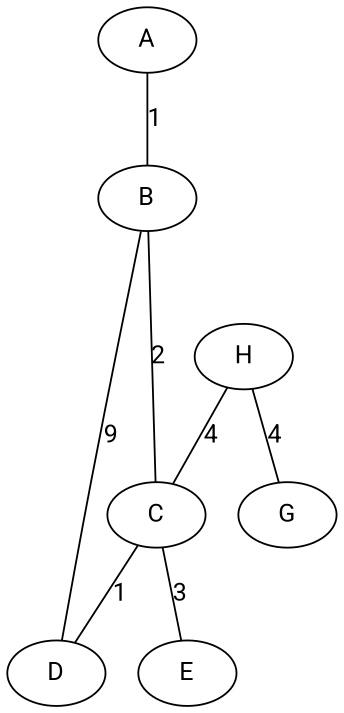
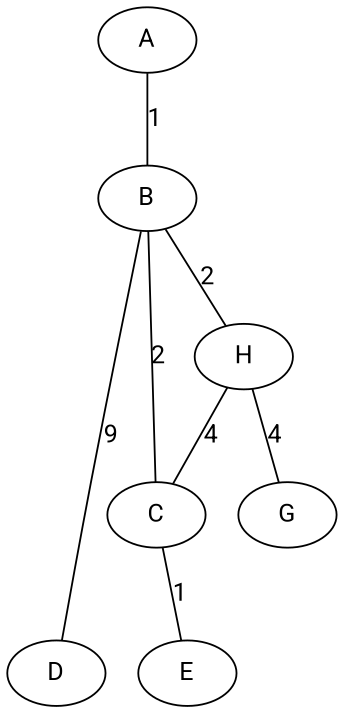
edge "B" -- "H": added, label "2"
edge "C" -- "D": removed, label "1"
edge "C" -- "E": label "3" -> "1"
